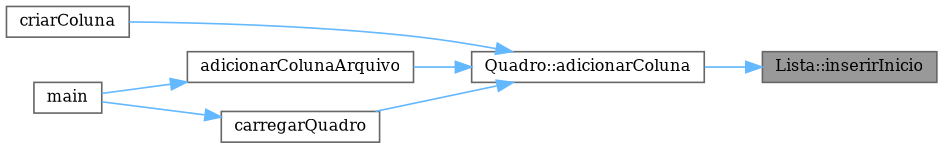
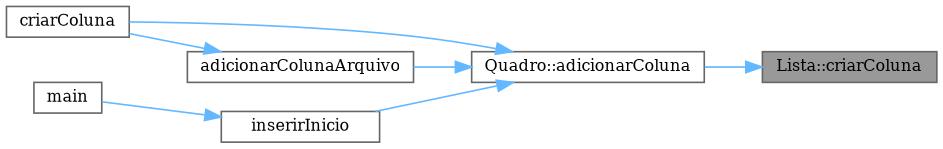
node "Lista::inserirInicio": label "Lista::inserirInicio" -> "Lista::criarColuna"
edge "main" -> "adicionarColunaArquivo": now "criarColuna" -> "adicionarColunaArquivo"
node "carregarQuadro": label "carregarQuadro" -> "inserirInicio"
